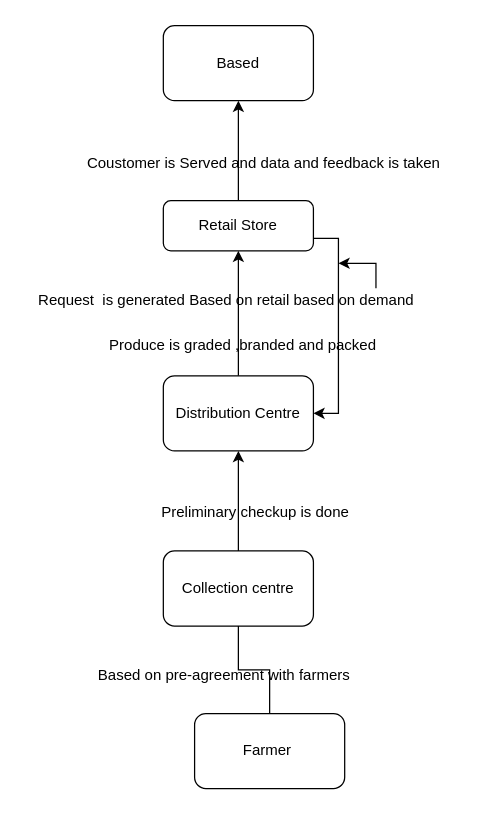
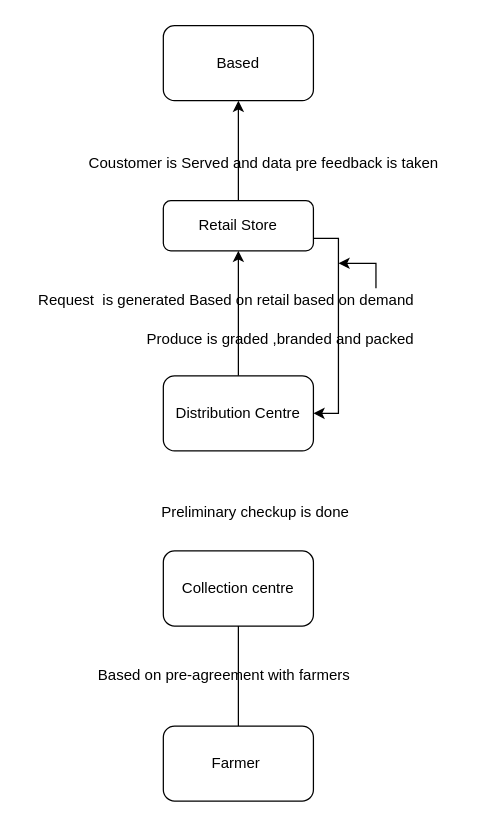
node "Coustomer is Served and data and feedback is taken": label "Coustomer is Served and data and feedback is taken" -> "Coustomer is Served and data pre feedback is taken"
node "Produce is graded ,branded and packed": moved (244, 346) -> (282, 339)
edge "Collection centre" -> "Distribution Centre": removed
node "Farmer": moved (269, 751) -> (238, 763)
